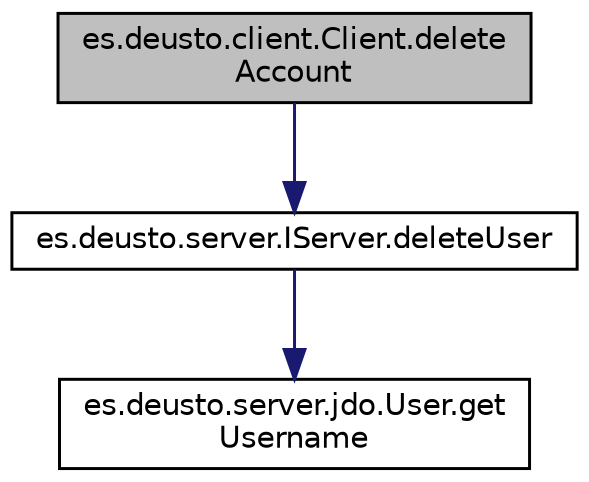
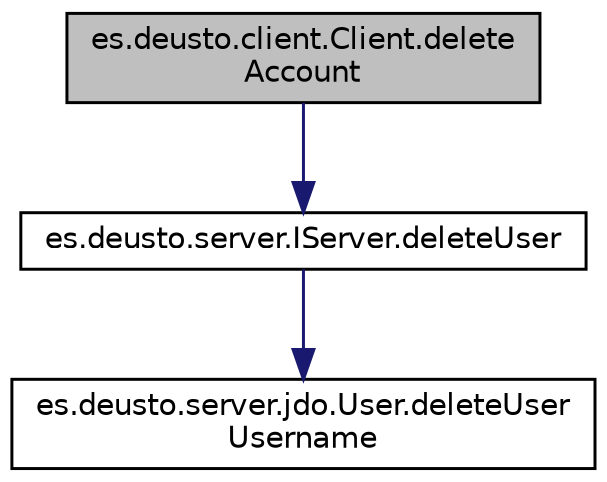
node "es.deusto.server.jdo.User.get Username": label "es.deusto.server.jdo.User.get Username" -> "es.deusto.server.jdo.User.deleteUser Username"
